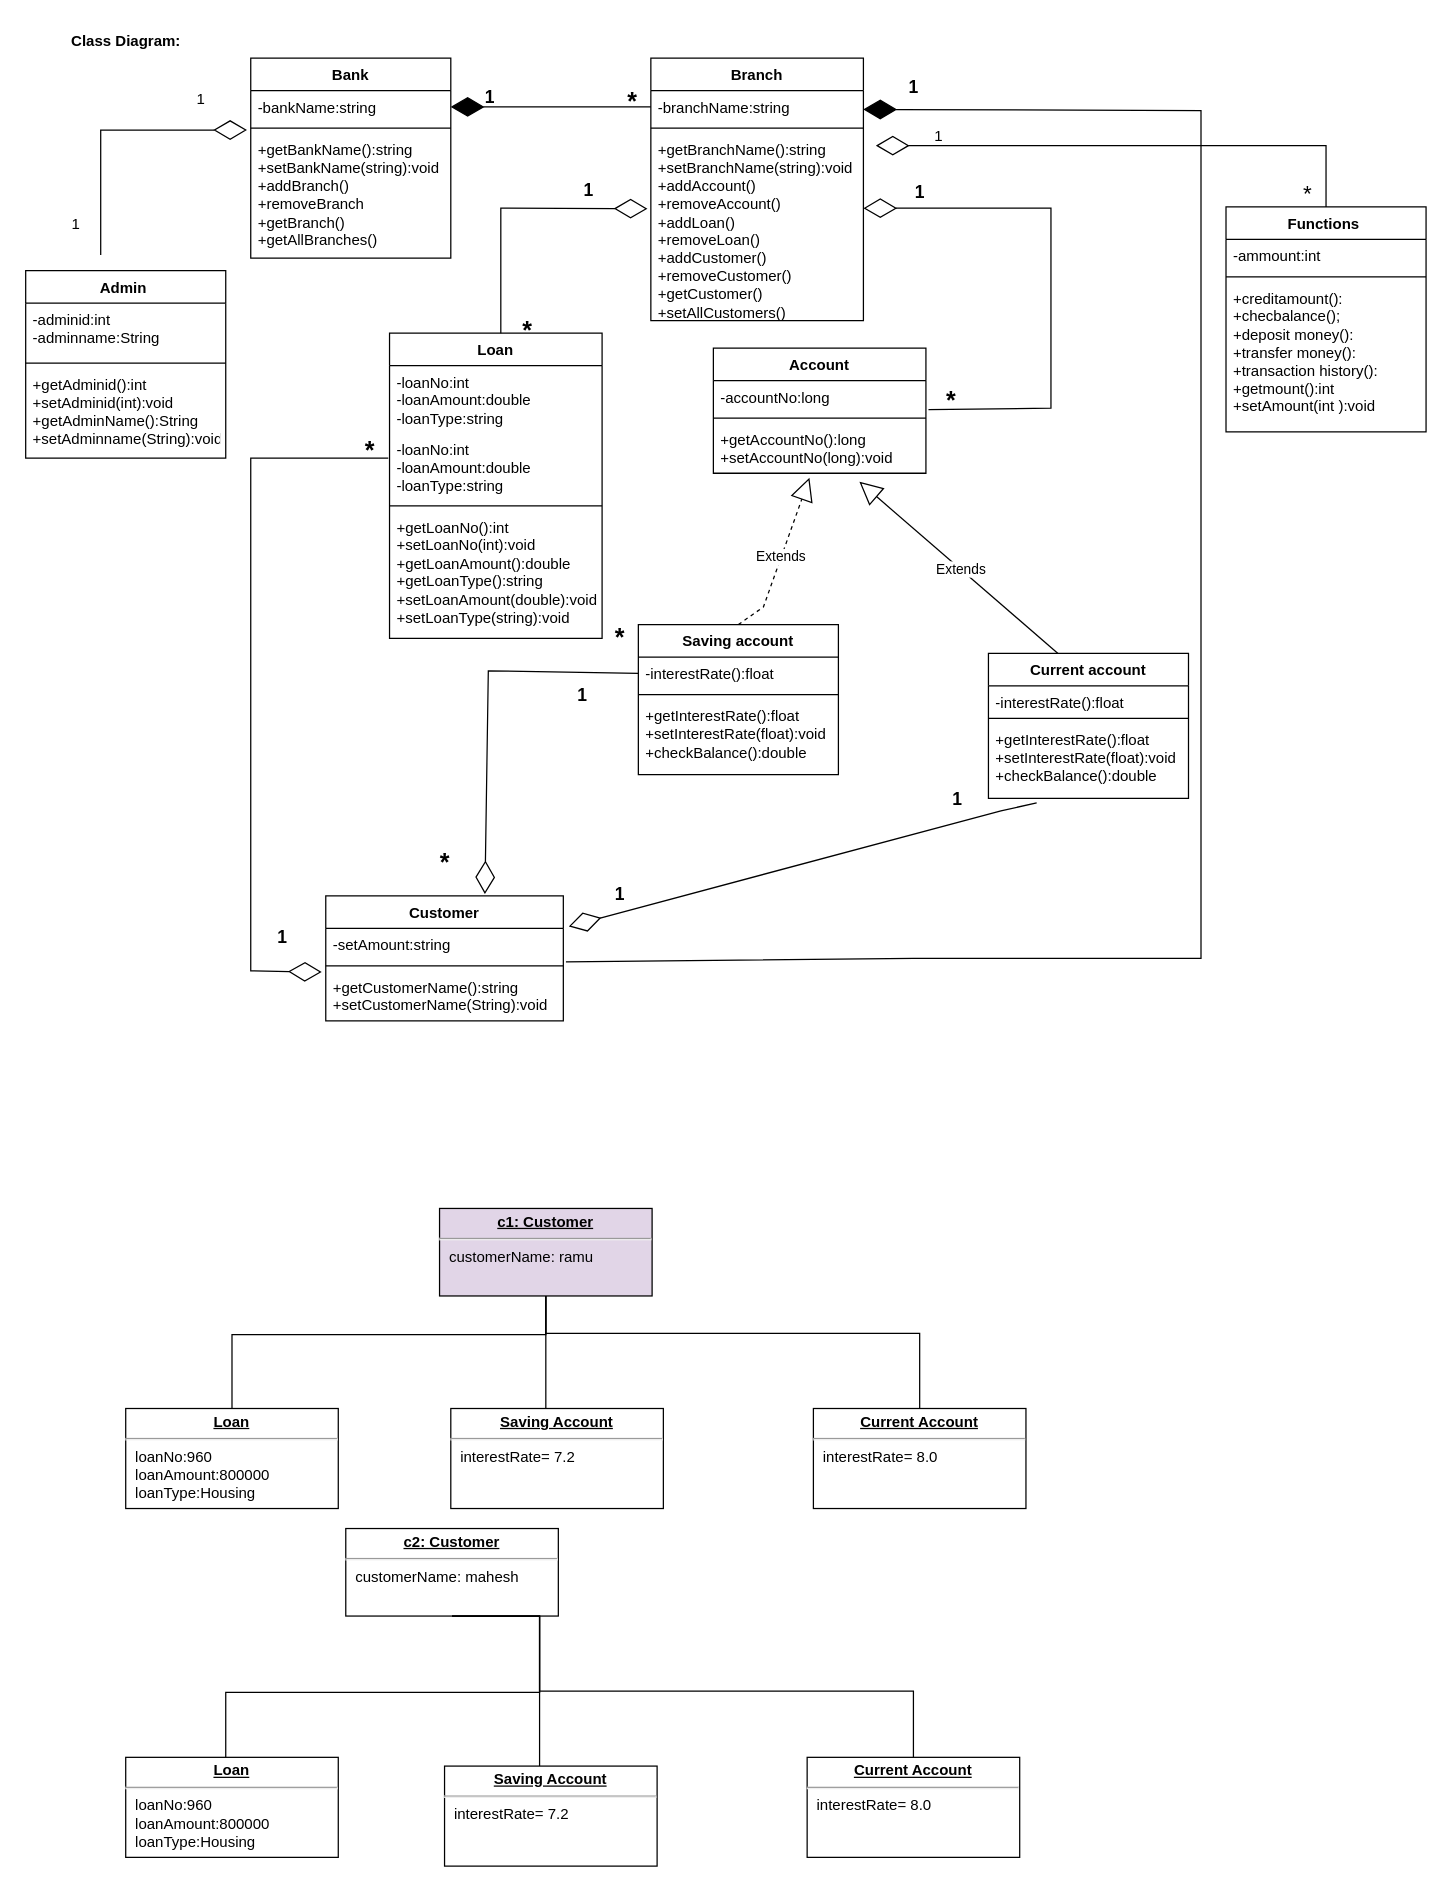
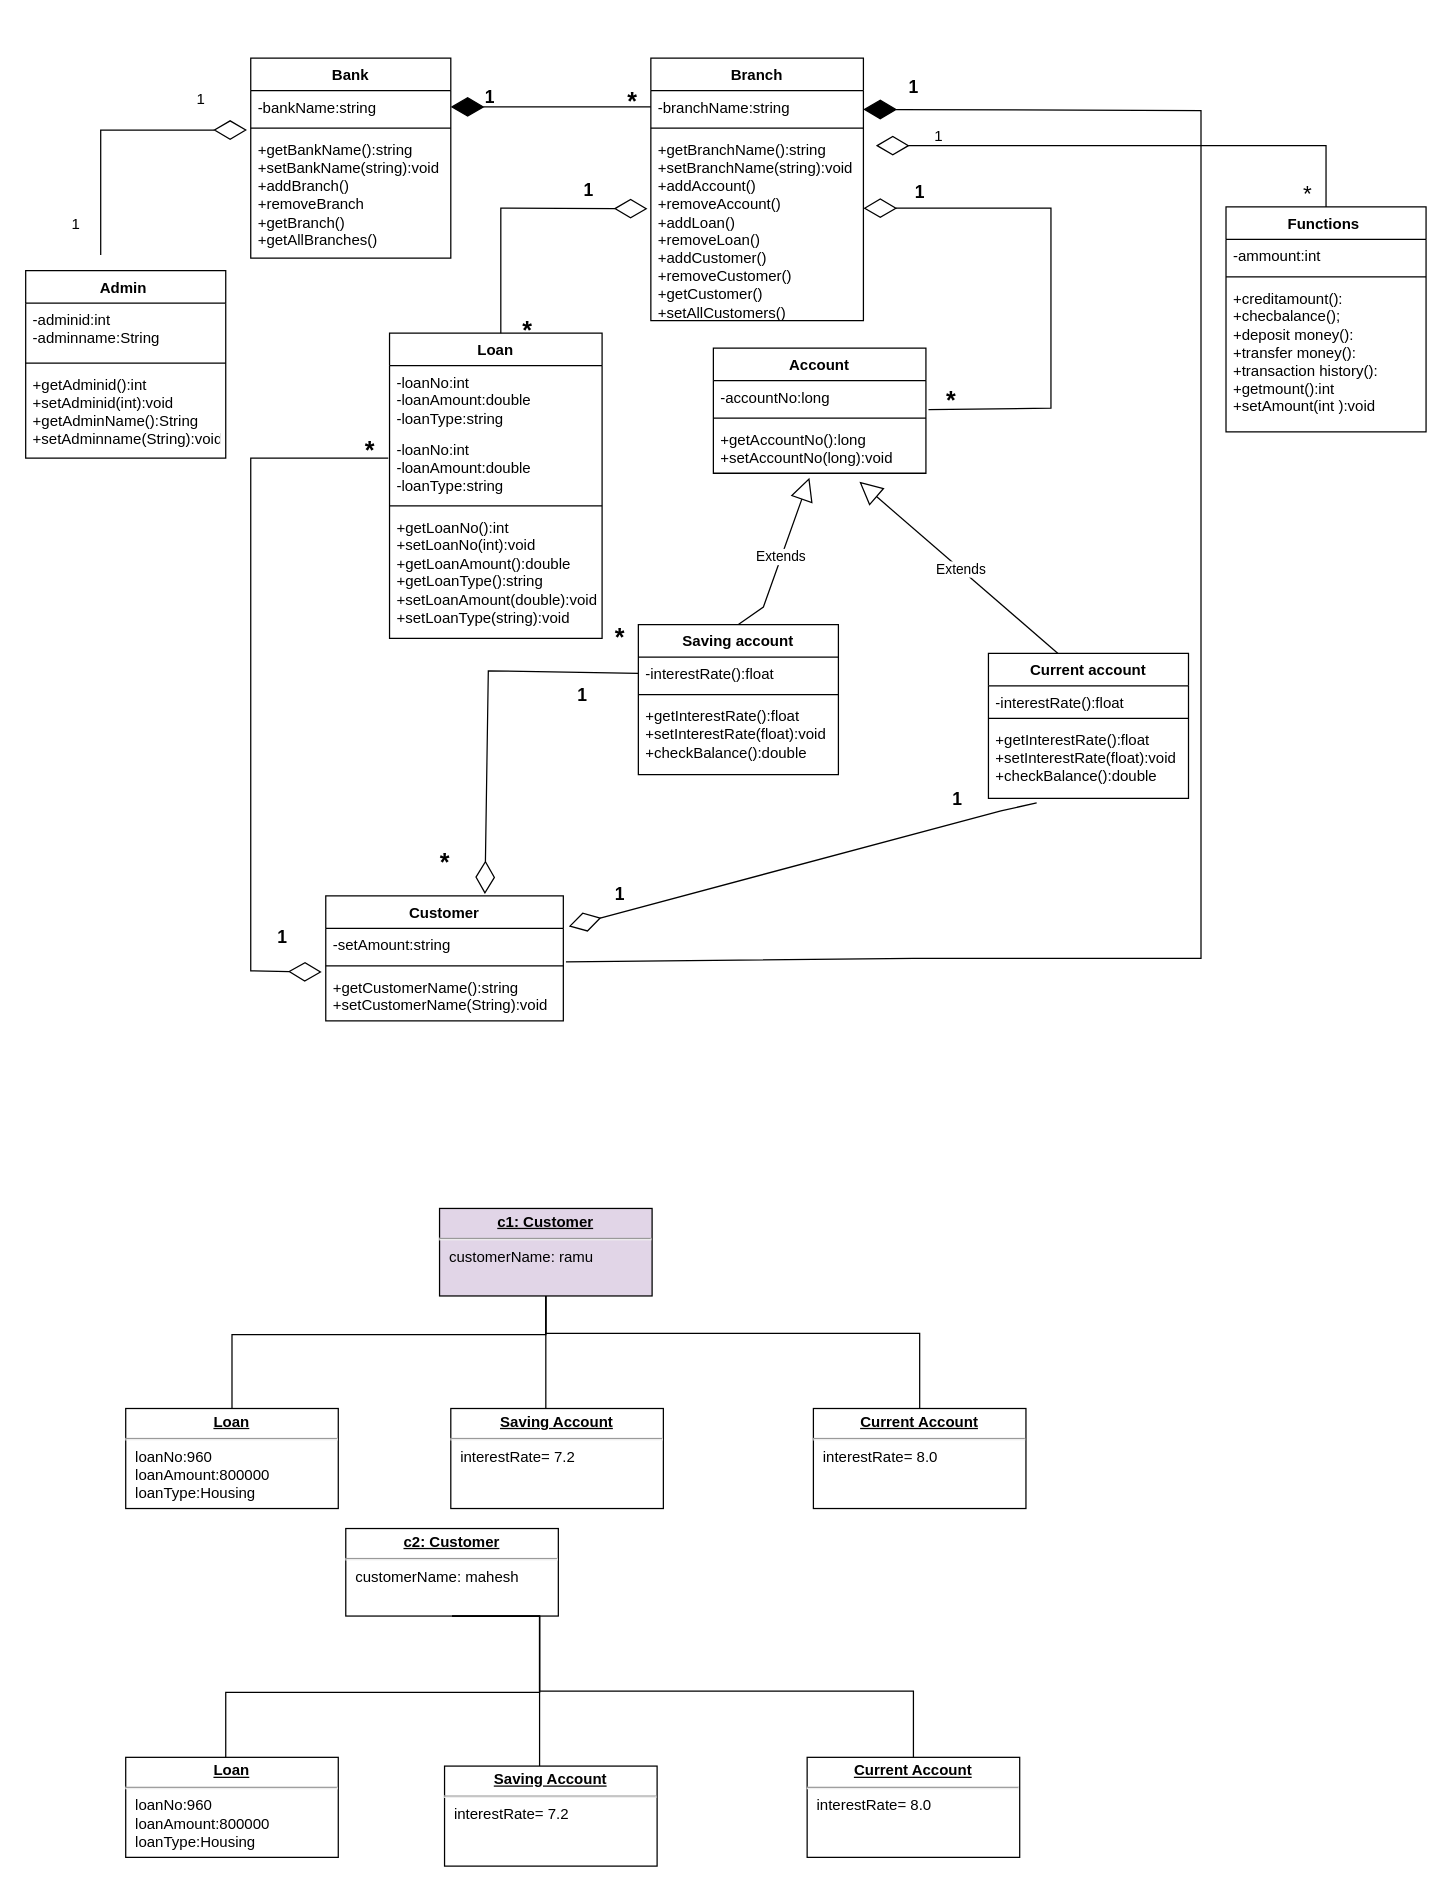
node "Class Diagram:": removed
edge "Saving account" -> "+getAccountNo():long +setAccountNo(long):void": style dashed -> solid
